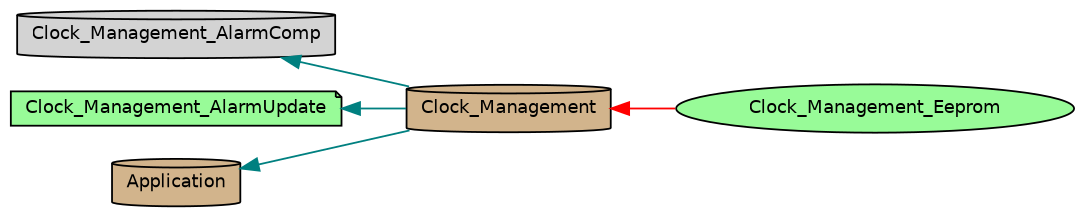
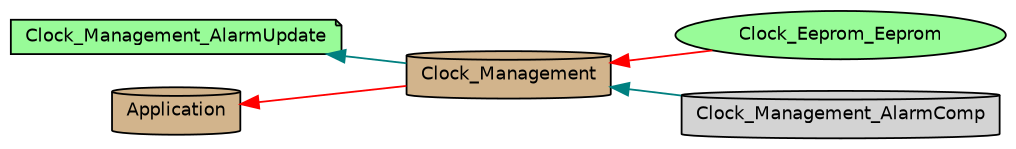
edge "Clock_Management" -> "Clock_Management_AlarmComp": reversed
node "Clock_Management_Eeprom": label "Clock_Management_Eeprom" -> "Clock_Eeprom_Eeprom"
edge "Clock_Management" -> "Application": color teal -> red
